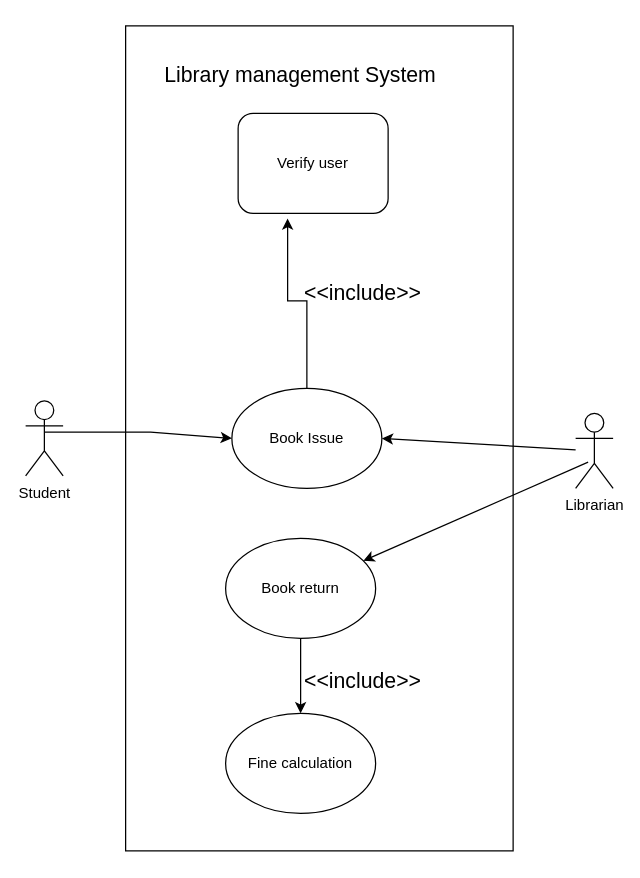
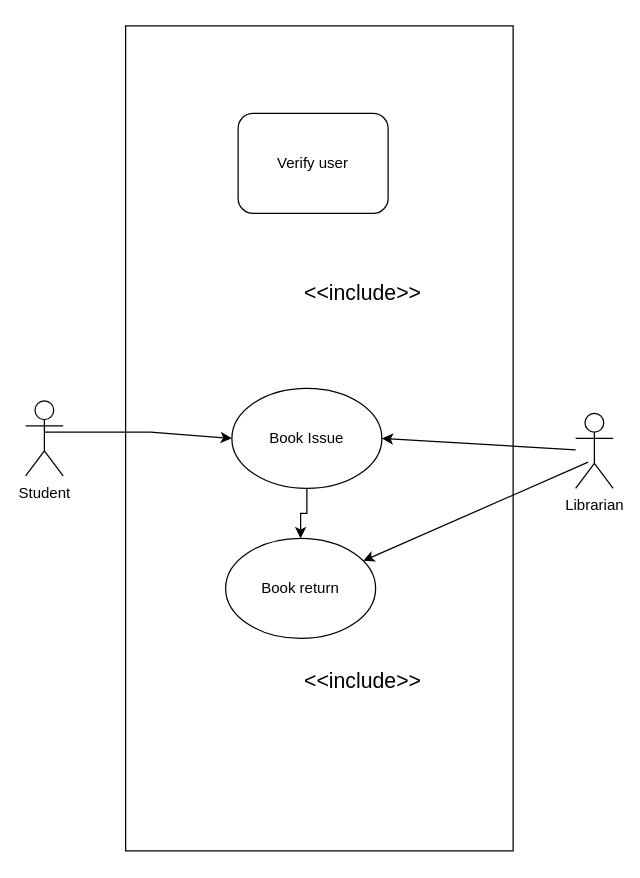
node "Library management System": removed
edge "Book Issue" -> "Verify user": now "Book Issue" -> "Book return"
edge "Book return" -> "Fine calculation": removed
node "Fine calculation": removed
